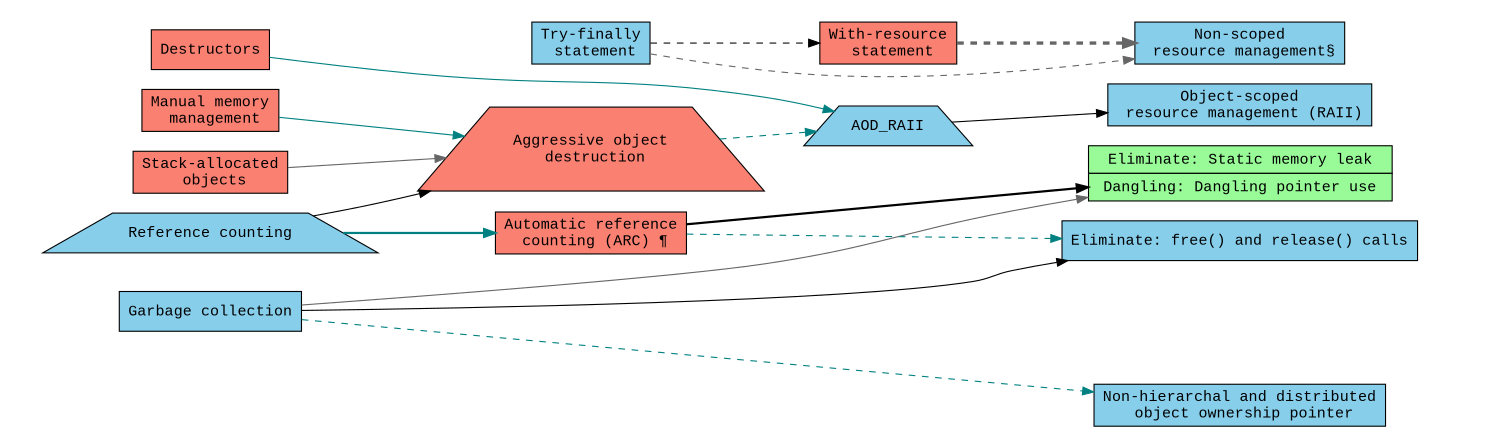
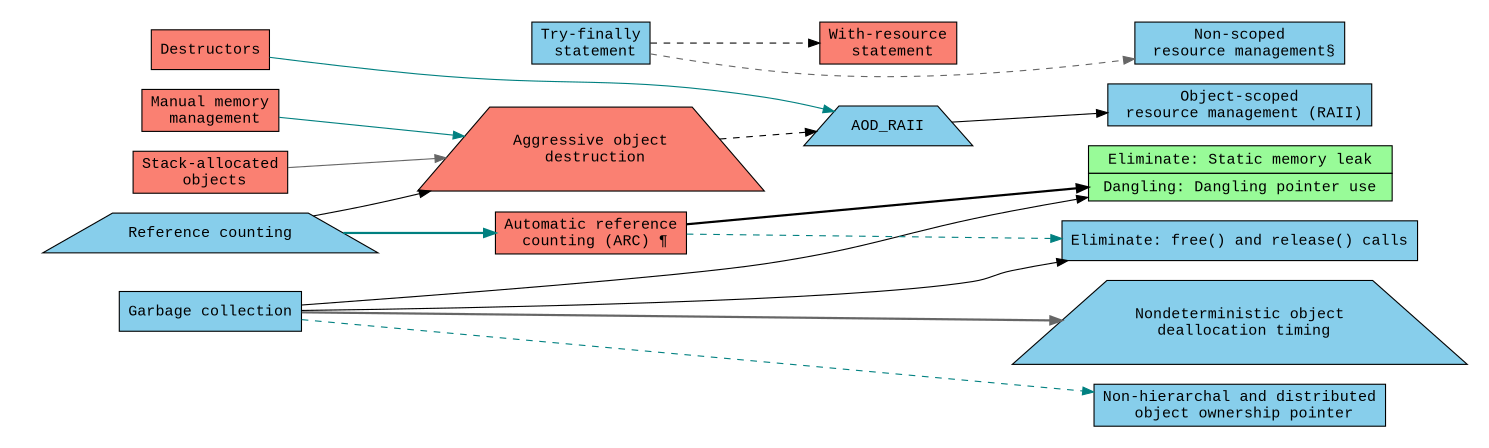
edge "With-resource statement" -> "Non-scoped resource management§": removed
edge "Aggressive object destruction" -> "AOD_RAII": color teal -> black
edge "Garbage collection" -> "Eliminate: Static memory leak": color gray40 -> black
node "Nondeterministic object deallocation timing": added
